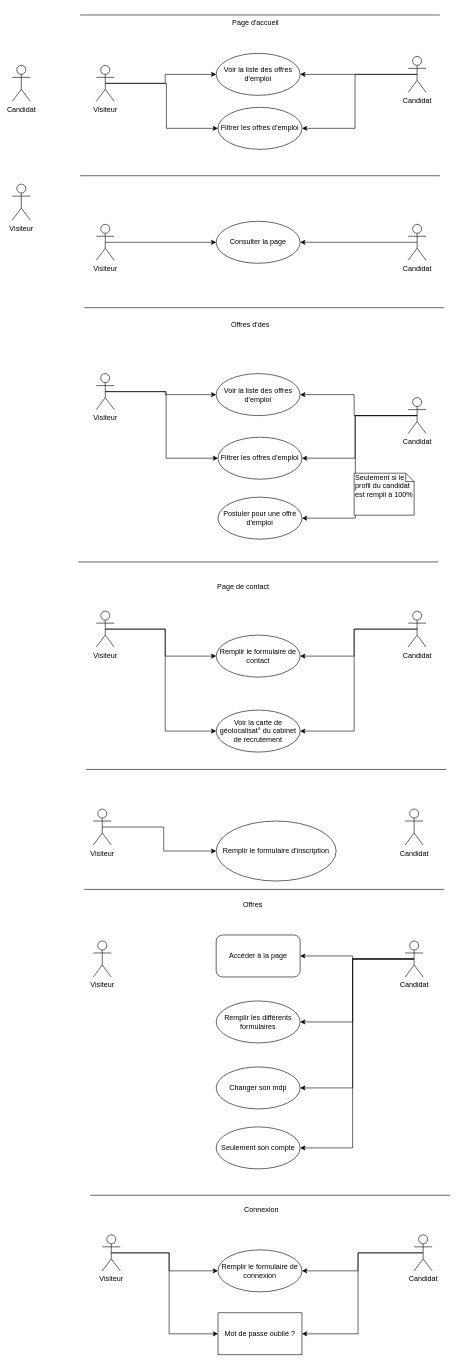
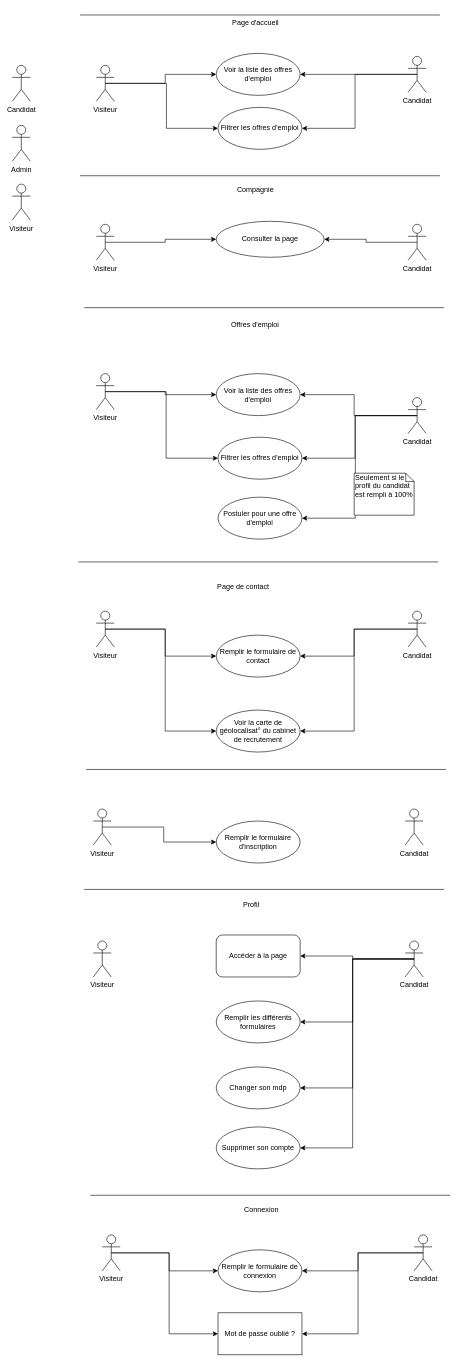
node "Admin": added
node "Compagnie": added
node "Consulter la page": size 84x42 -> 108x36
node "Offres d'des": label "Offres d'des" -> "Offres d'emploi"
node "Remplir le formulaire d'inscription": size 120x60 -> 84x42
node "Offres": label "Offres" -> "Profil"
node "Seulement son compte": label "Seulement son compte" -> "Supprimer son compte"
